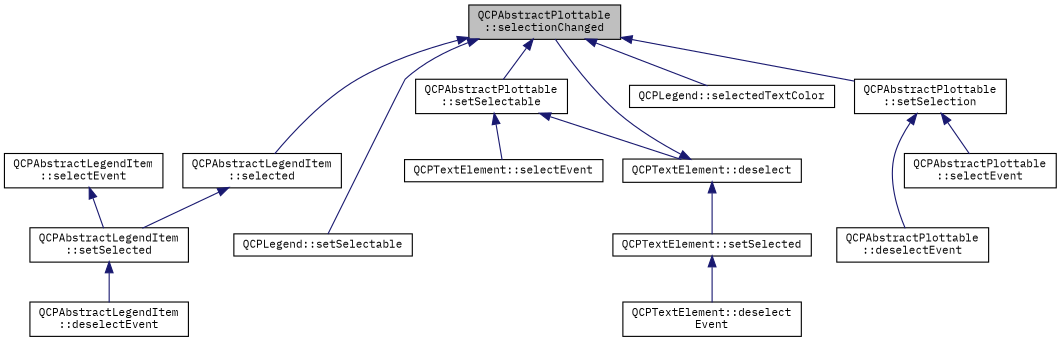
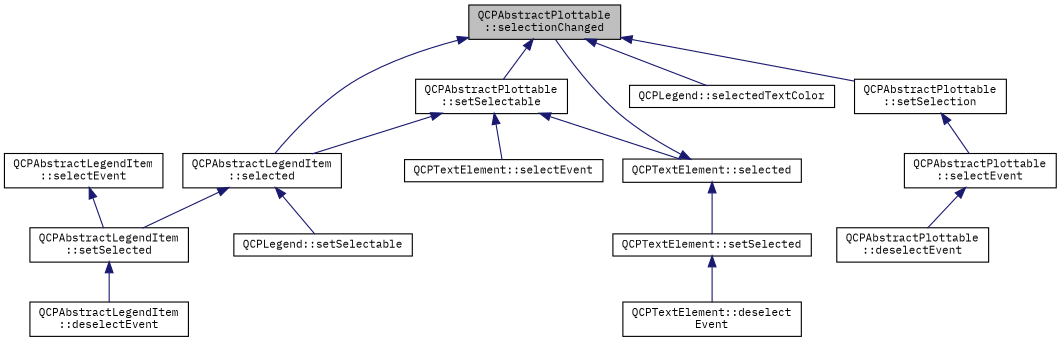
edge "QCPLegend::setSelectable" -> "QCPAbstractPlottable ::selectionChanged": now "QCPLegend::setSelectable" -> "QCPAbstractLegendItem ::selected"
edge "QCPAbstractLegendItem ::selected" -> "QCPAbstractPlottable ::setSelectable": added
node "QCPTextElement::deselect": label "QCPTextElement::deselect" -> "QCPTextElement::selected"
edge "QCPAbstractPlottable ::deselectEvent" -> "QCPAbstractPlottable ::setSelection": now "QCPAbstractPlottable ::deselectEvent" -> "QCPAbstractPlottable ::selectEvent"
